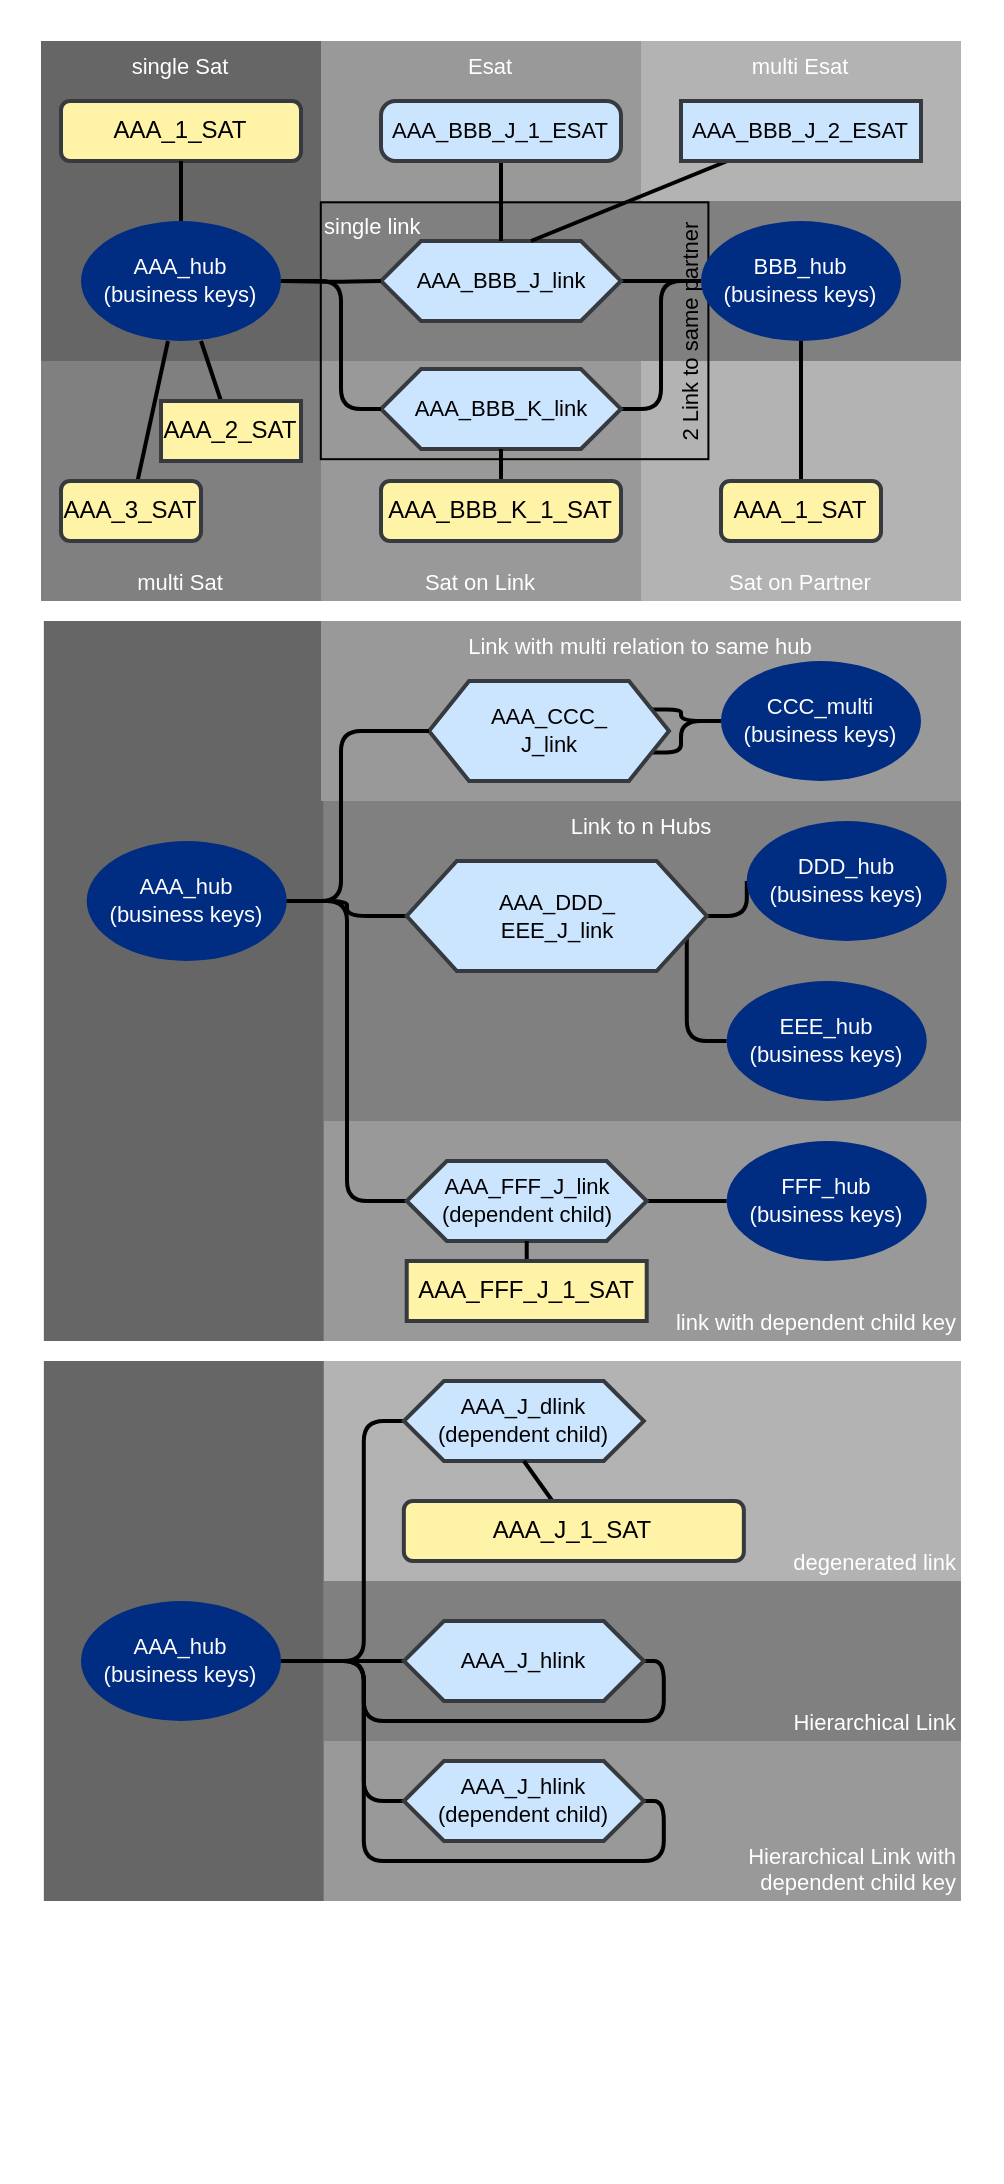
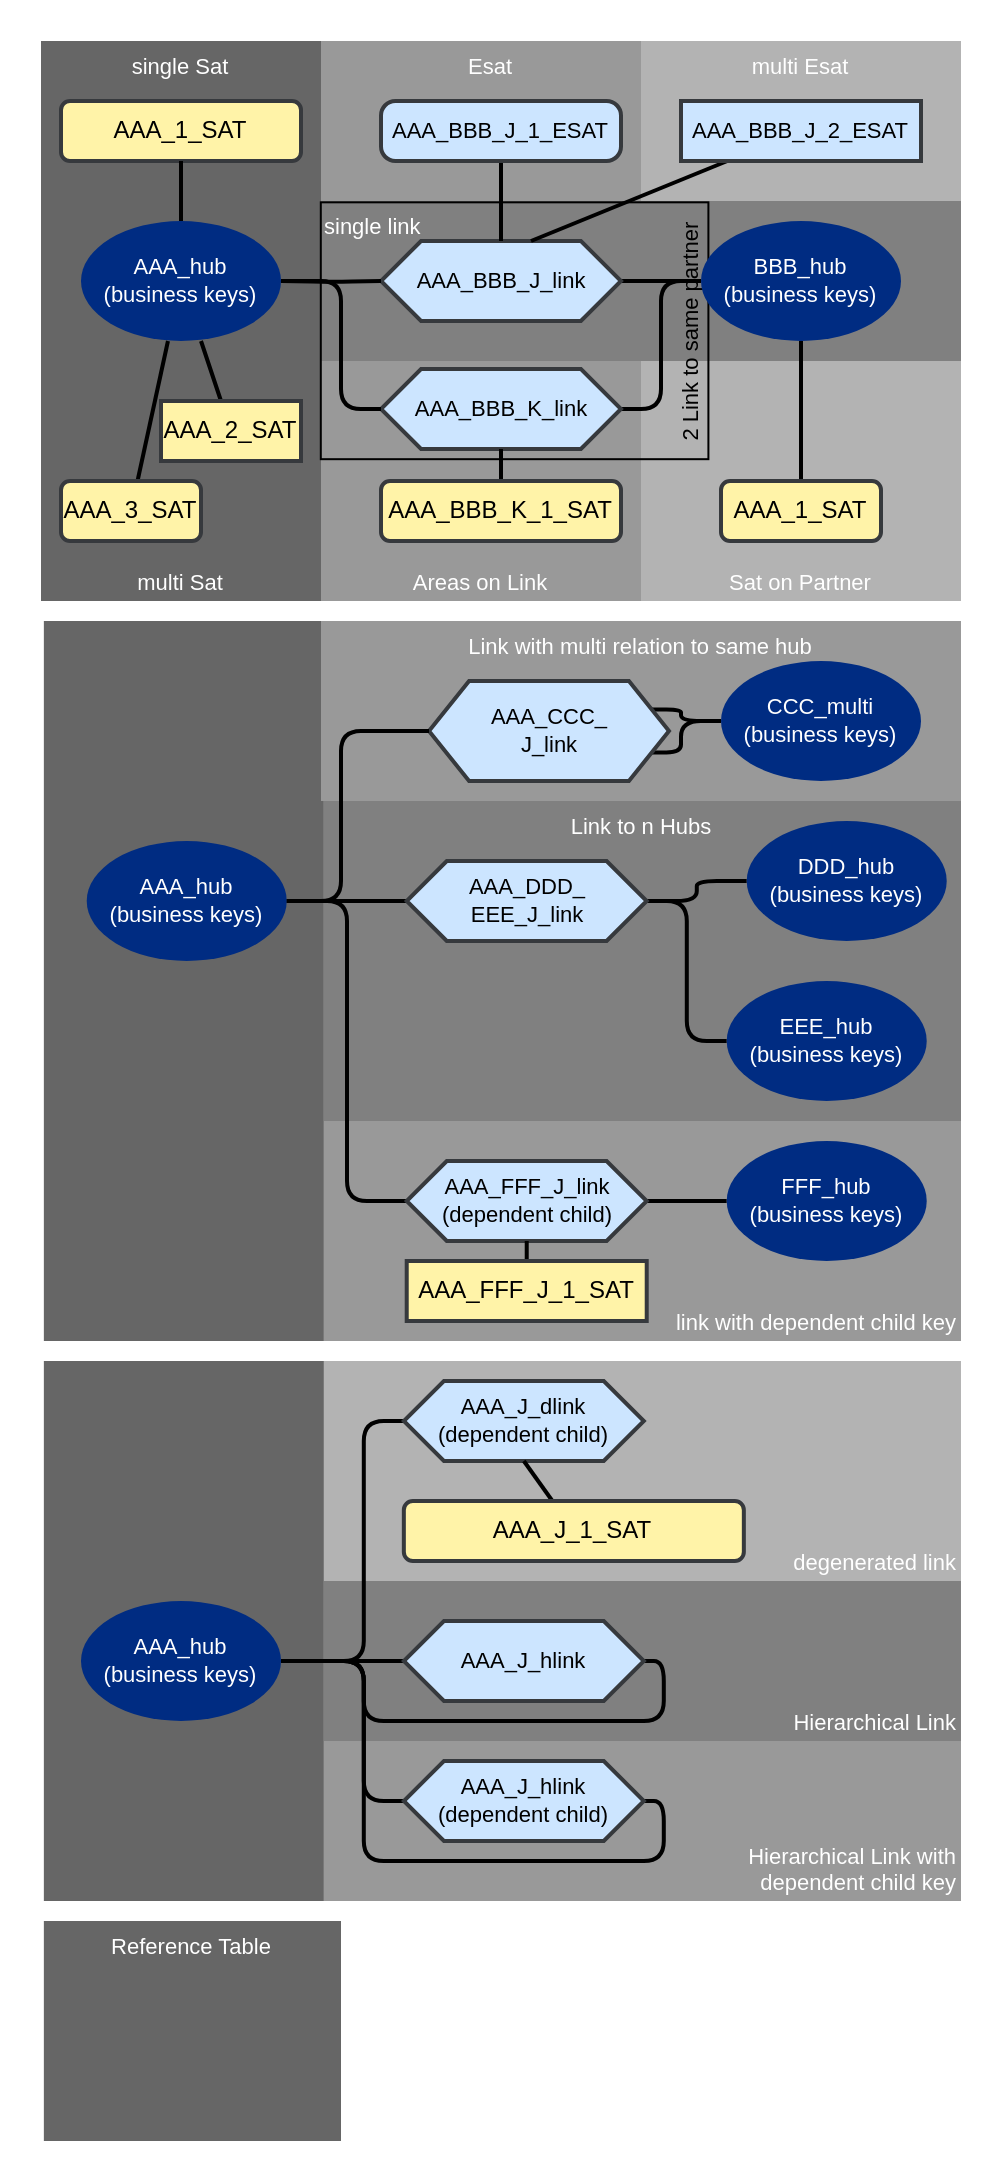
node "multi Sat": fillcolor #808080 -> #666666
node "Sat on Link": label "Sat on Link" -> "Areas on Link"
node "AAA_DDD_ EEE_J_link": size 300x110 -> 240x80
node "Reference Table": added
